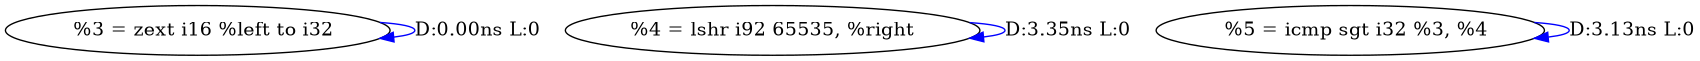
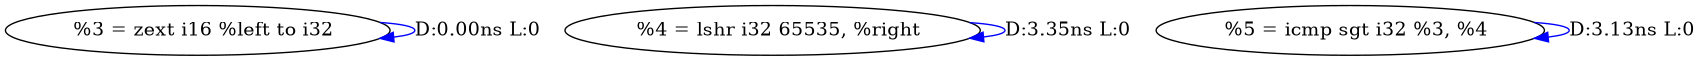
node "%4 = lshr i92 65535, %right": label "%4 = lshr i92 65535, %right" -> "%4 = lshr i32 65535, %right"
